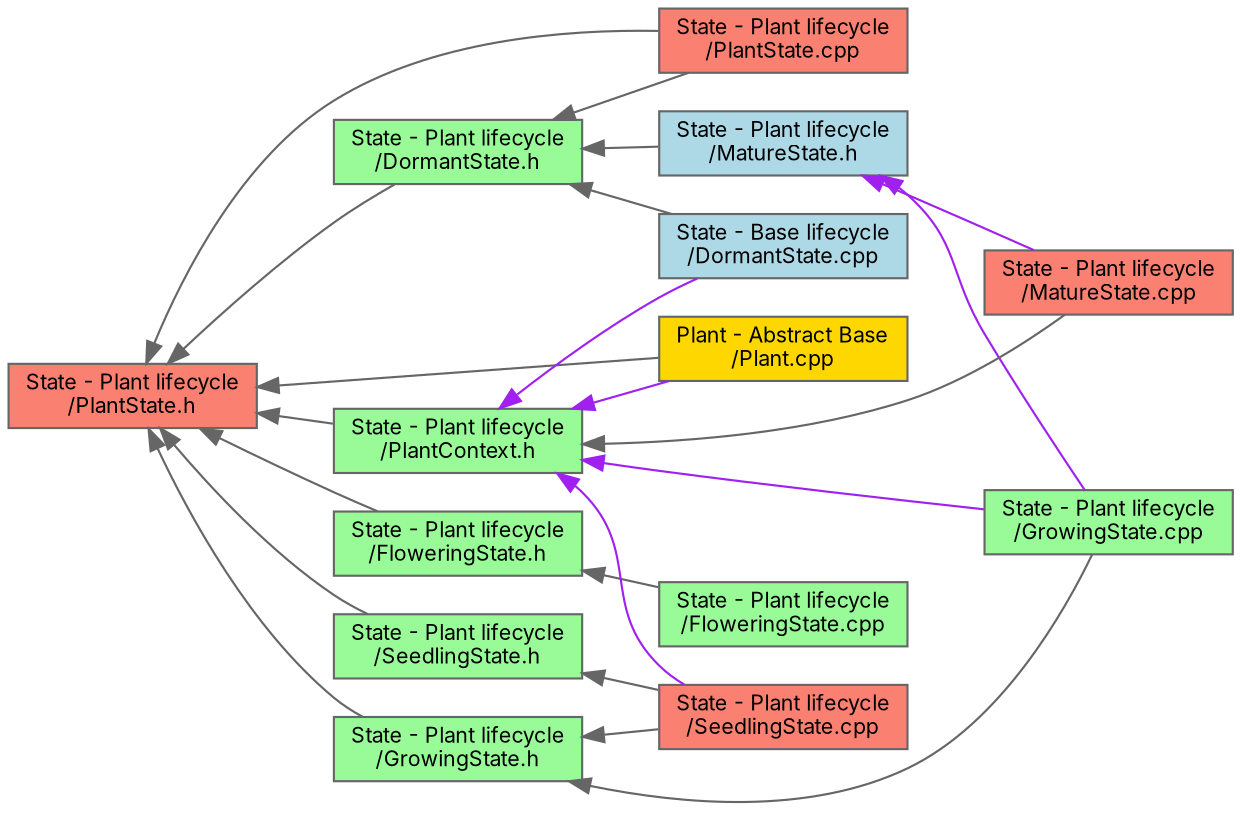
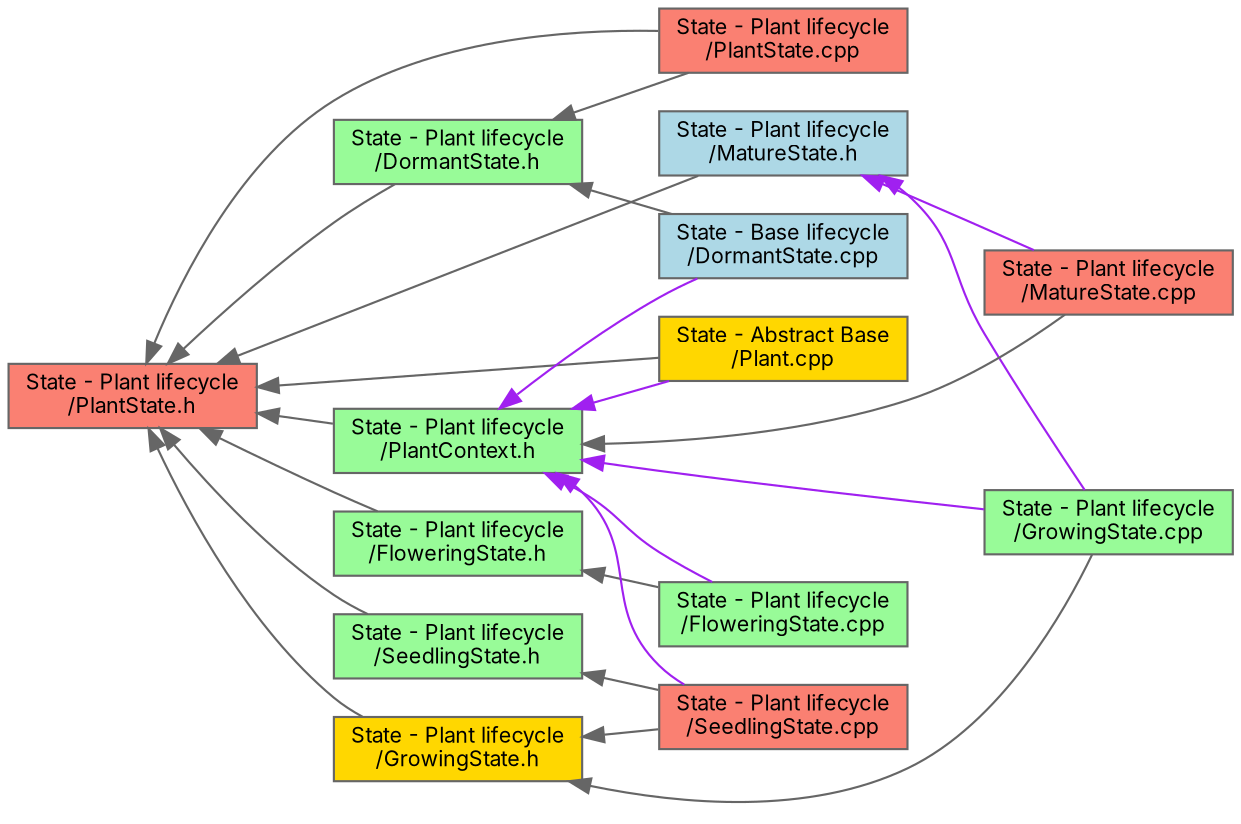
edge "State - Plant lifecycle /MatureState.h" -> "State - Plant lifecycle /DormantState.h": now "State - Plant lifecycle /MatureState.h" -> "State - Plant lifecycle /PlantState.h"
node "Plant - Abstract Base /Plant.cpp": label "Plant - Abstract Base /Plant.cpp" -> "State - Abstract Base /Plant.cpp"
edge "State - Plant lifecycle /FloweringState.cpp" -> "State - Plant lifecycle /PlantContext.h": added
node "State - Plant lifecycle /GrowingState.h": fillcolor palegreen -> gold
